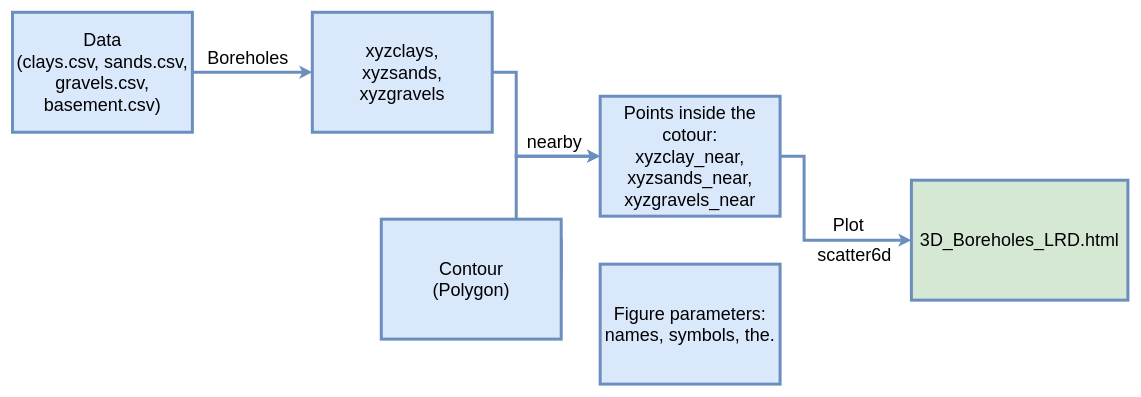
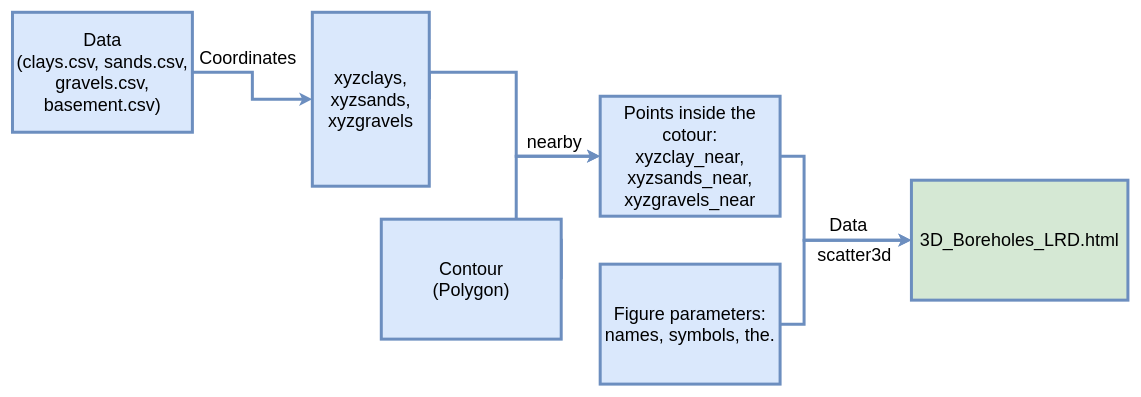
node "Boreholes": label "Boreholes" -> "Coordinates"
node "xyzclays, xyzsands, xyzgravels": size 180x120 -> 117x174
node "Plot": label "Plot" -> "Data"
node "scatter6d": label "scatter6d" -> "scatter3d"
edge "Figure parameters: names, symbols, the." -> "3D_Boreholes_LRD.html": added
